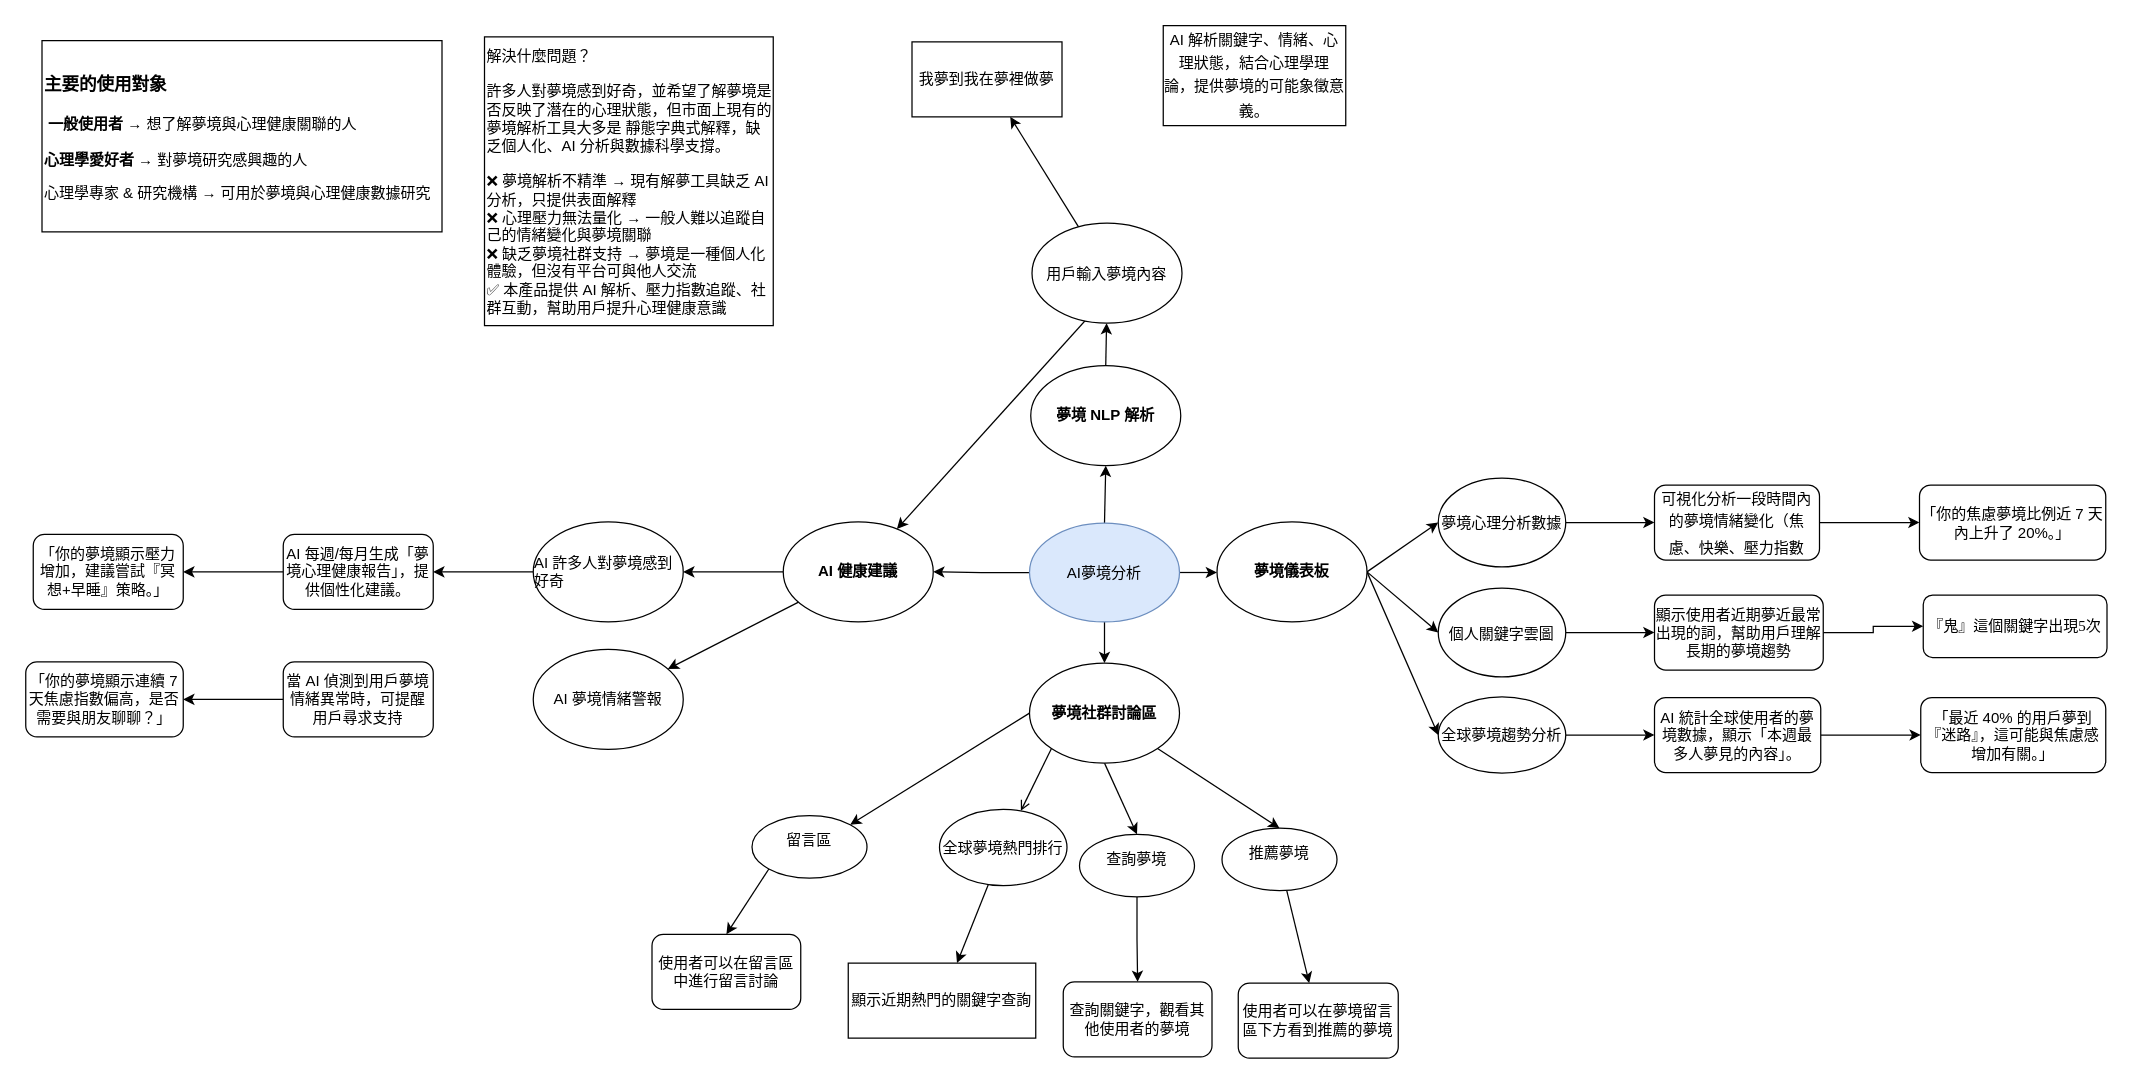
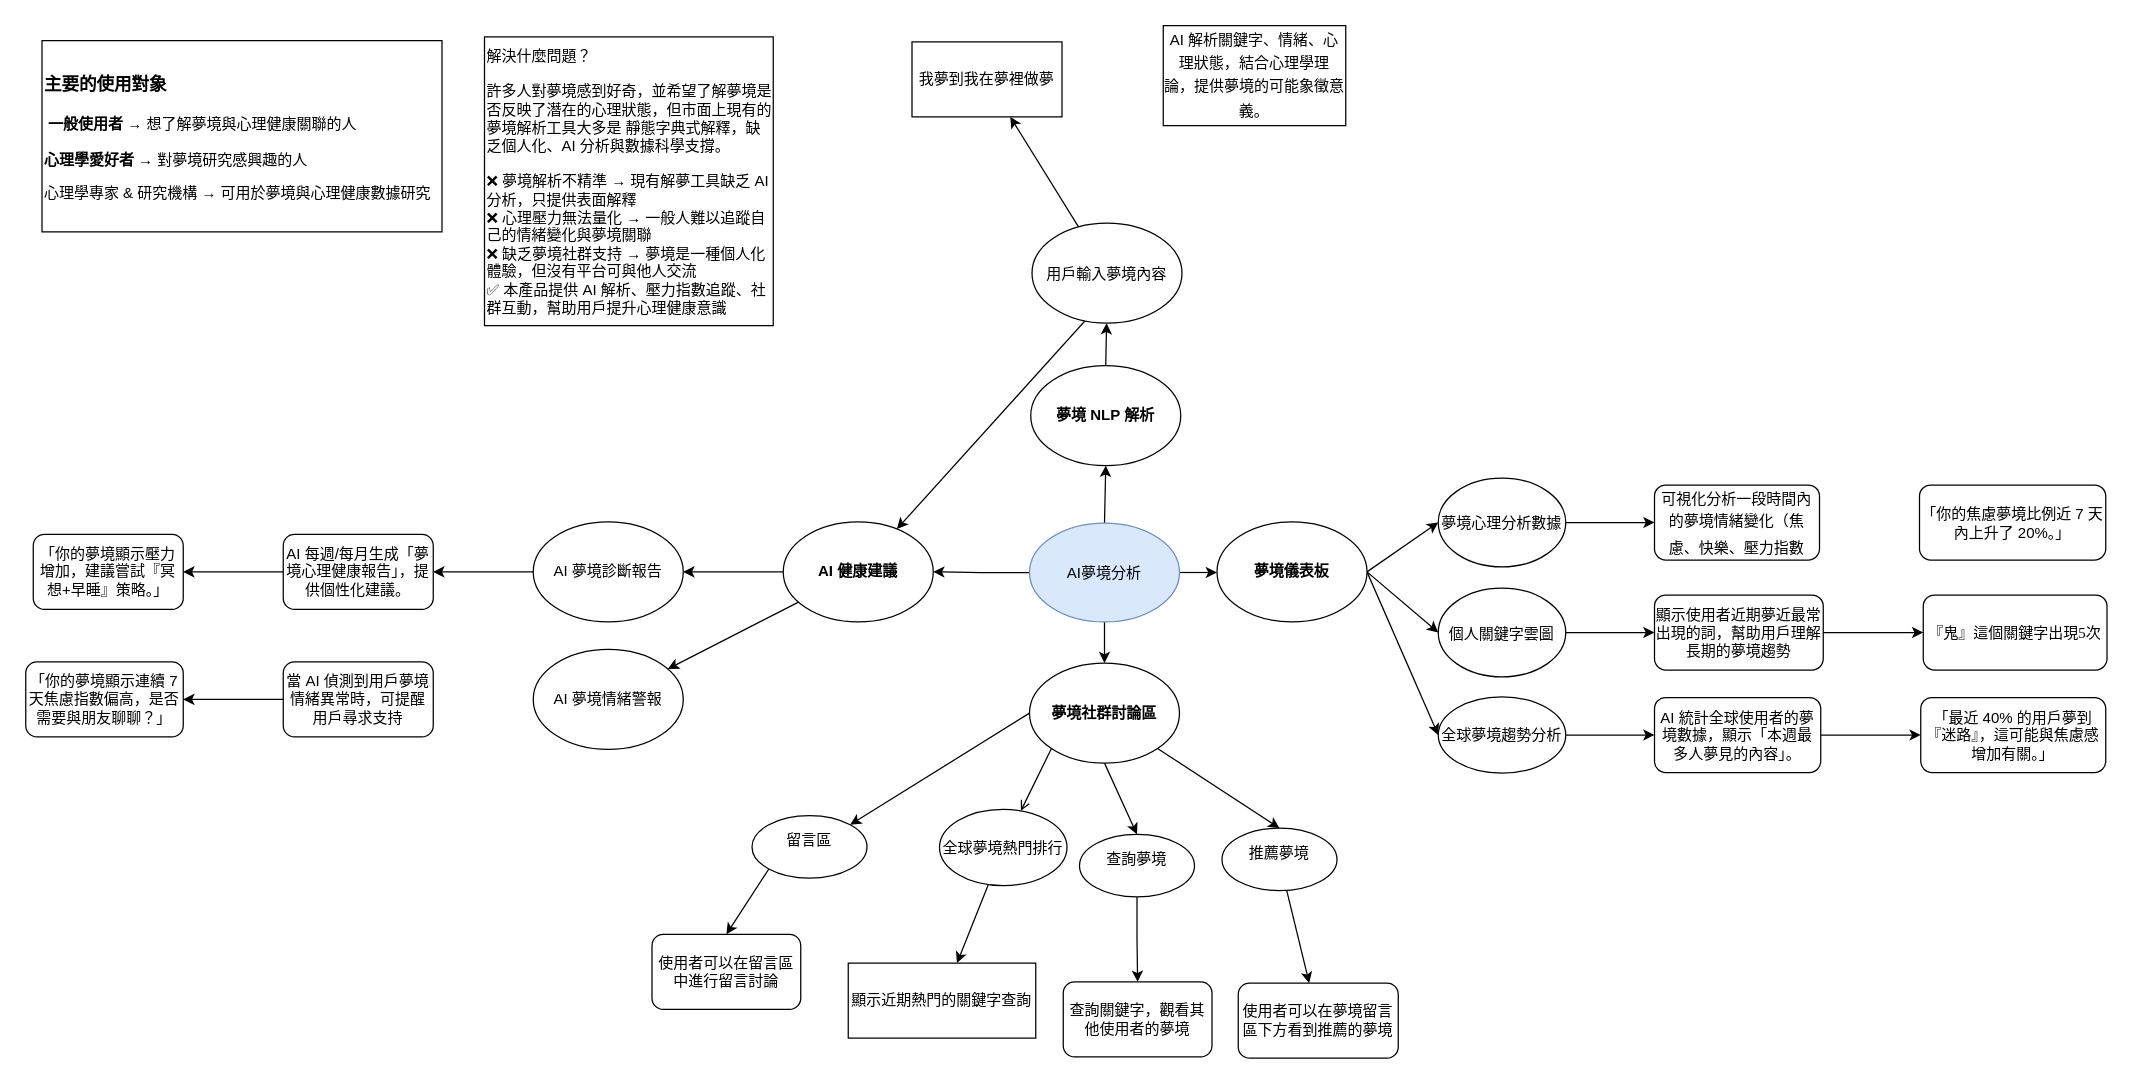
edge "可視化分析一段時間內的夢境情緒變化（焦慮、快樂、壓力指數" -> "「你的焦慮夢境比例近 7 天內上升了 20%。」": removed
node "AI 許多人對夢境感到好奇": label "AI 許多人對夢境感到好奇" -> "AI 夢境診斷報告"
node "『鬼』這個關鍵字出現5次": size 184x63 -> 184x75
